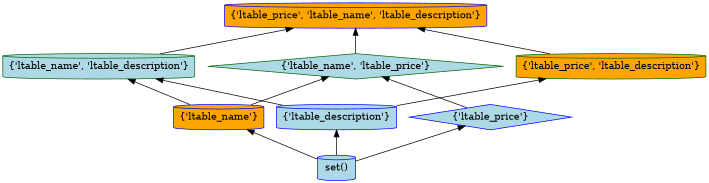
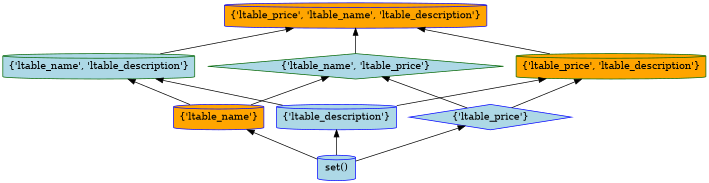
edge "{'ltable_price'}" -> "{'ltable_price', 'ltable_description'}": added
